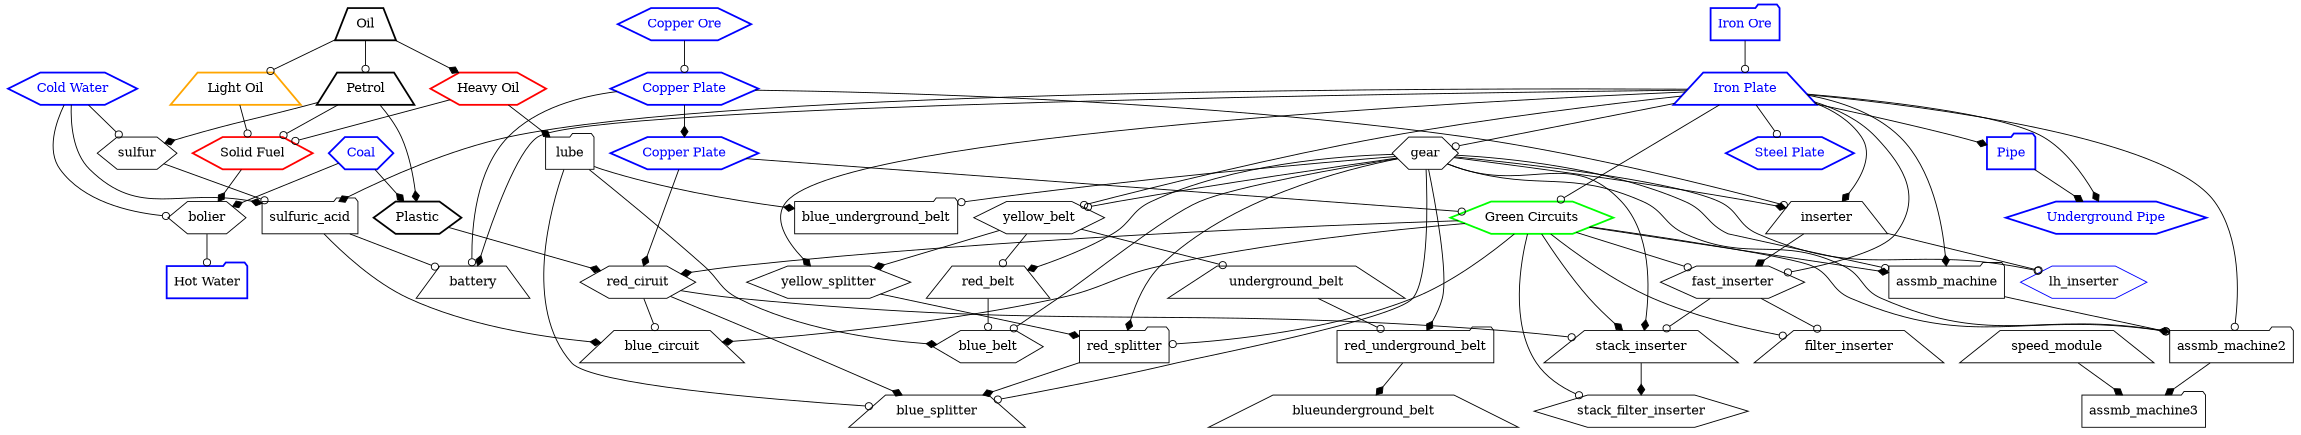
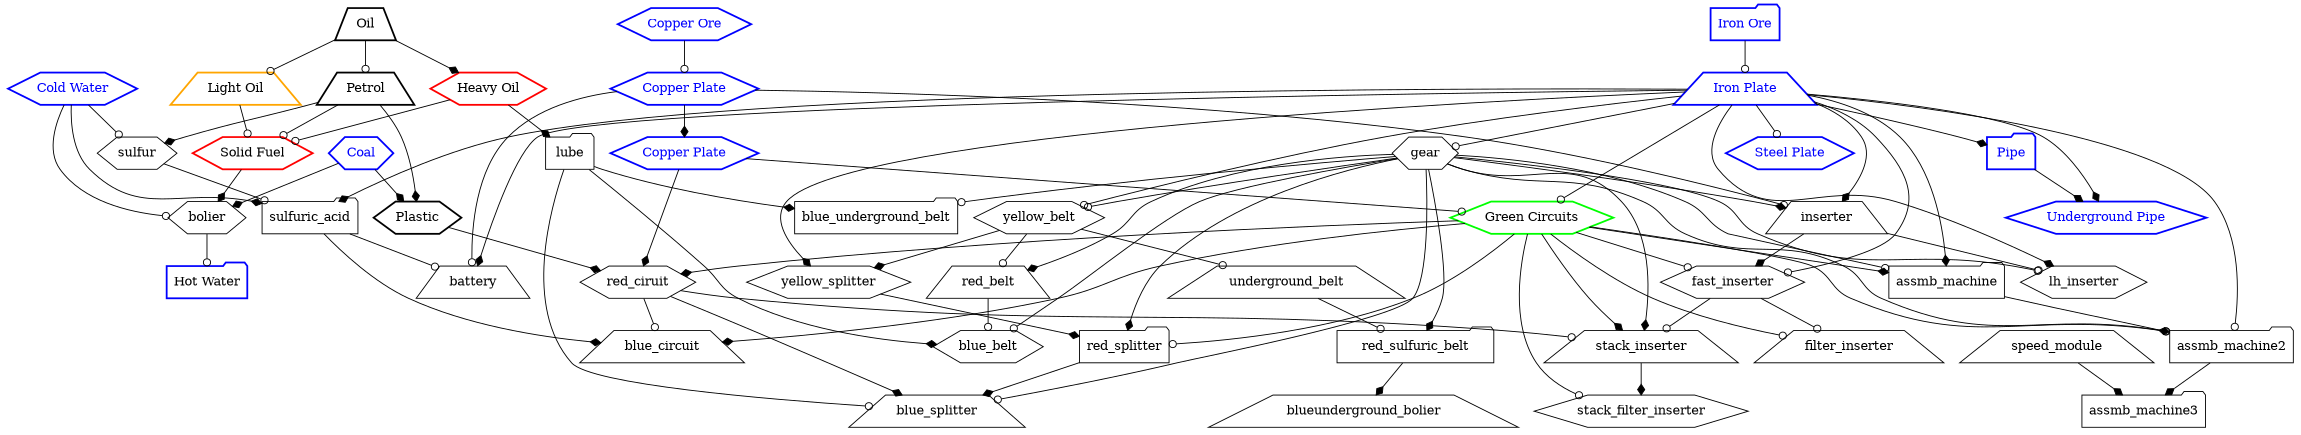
edge "Iron Plate" -> "lh_inserter": added
node "lh_inserter": color blue -> black
node "red_underground_belt": label "red_underground_belt" -> "red_sulfuric_belt"
node "blueunderground_belt": label "blueunderground_belt" -> "blueunderground_bolier"
